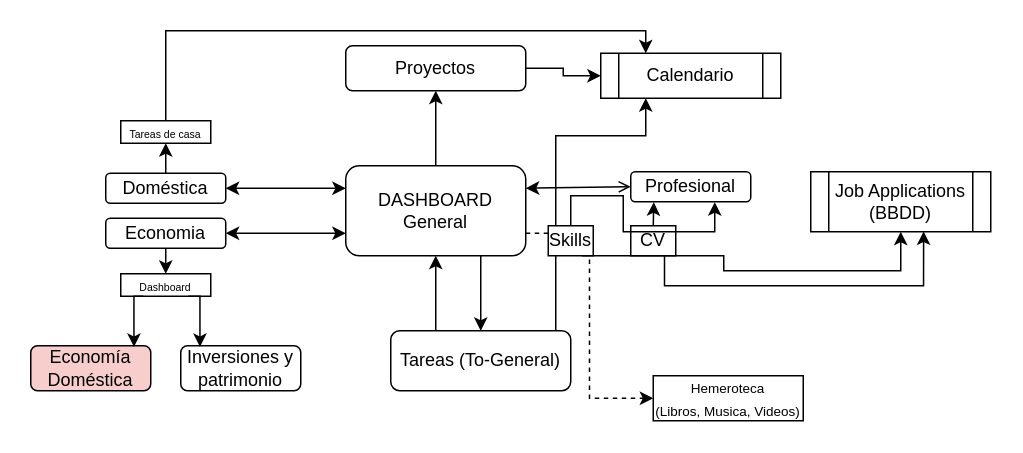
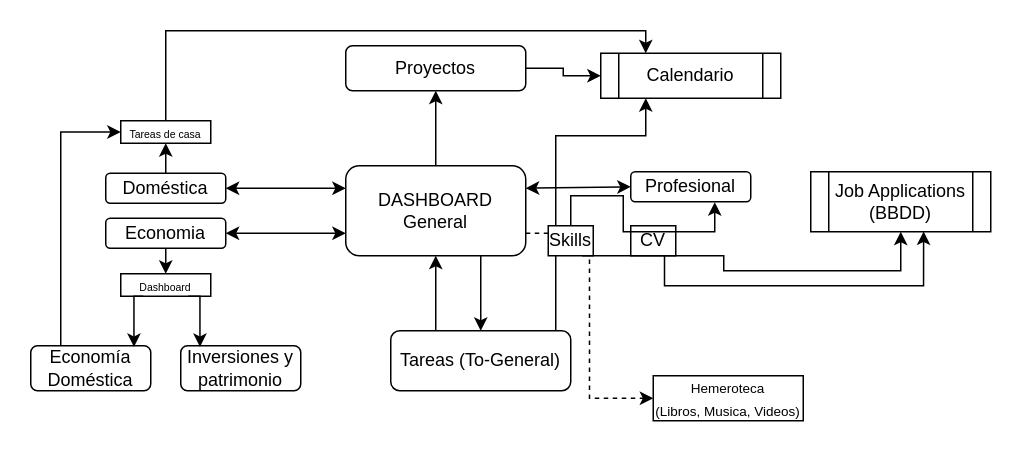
edge "Profesional" -- "DASHBOARD General": arrowhead open -> classic
edge "Economía Doméstica" -> "Tareas de casa": added
edge "CV" -> "Profesional": removed
node "Economía Doméstica": fillcolor #f8cecc -> #ffffff
